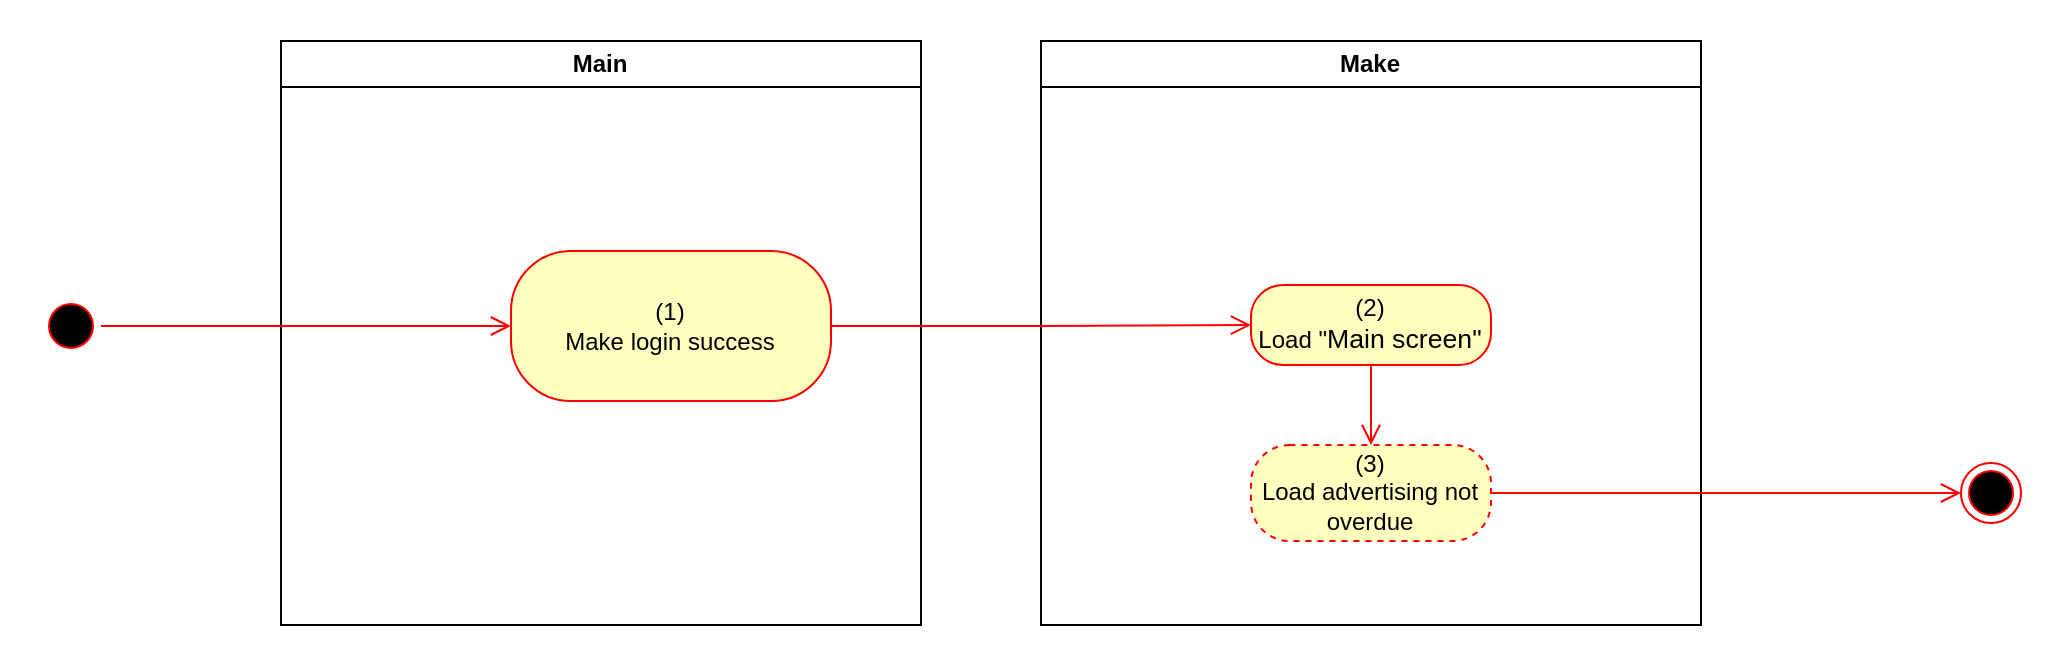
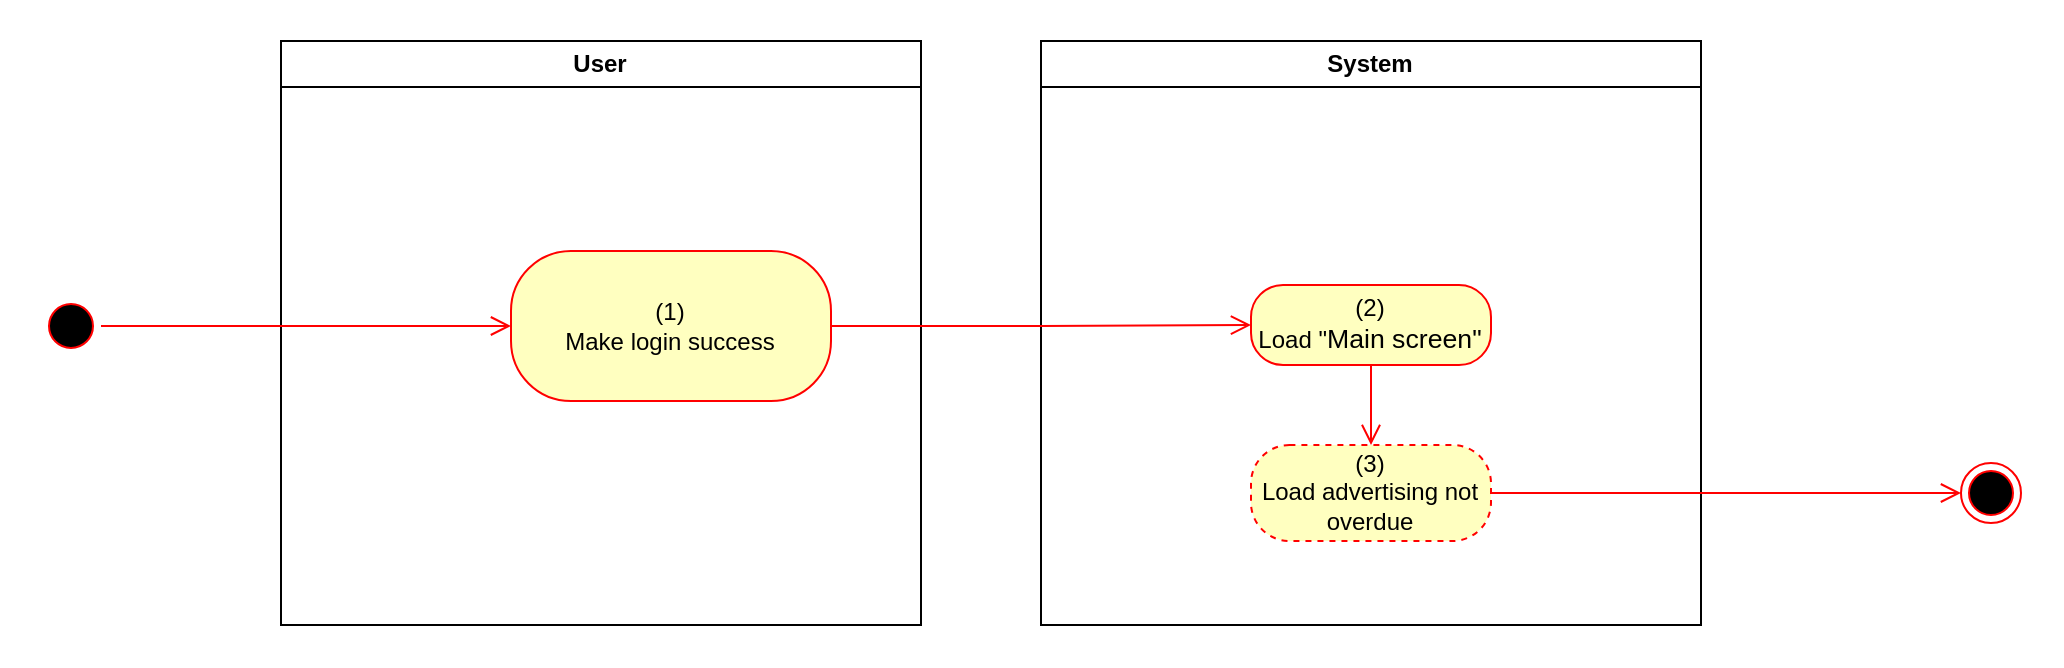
node "Main": label "Main" -> "User"
node "Make": label "Make" -> "System"
